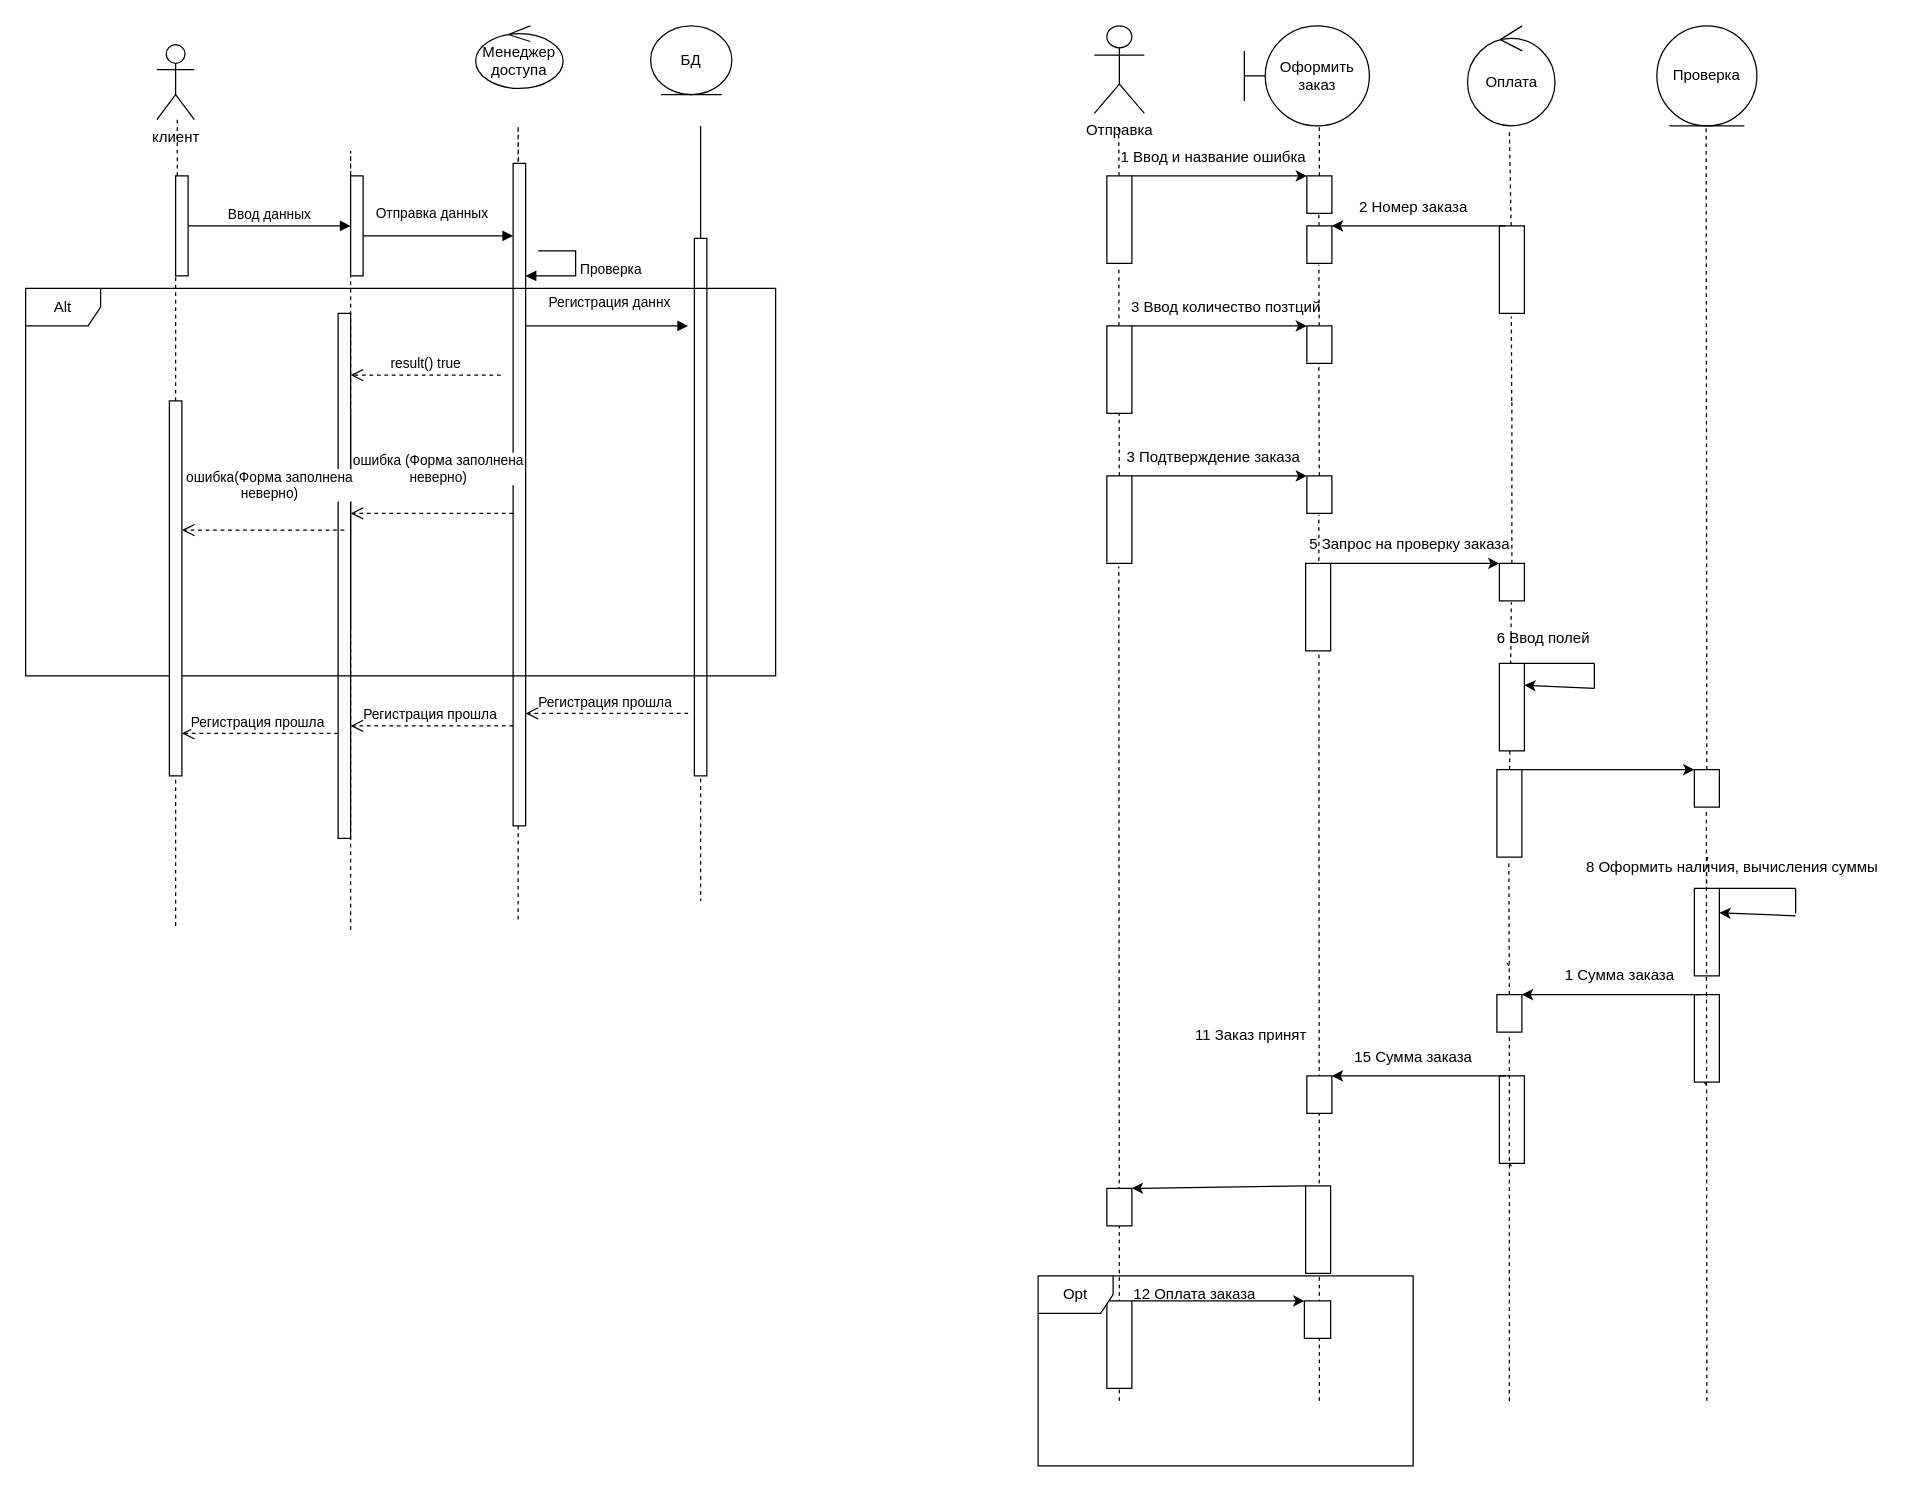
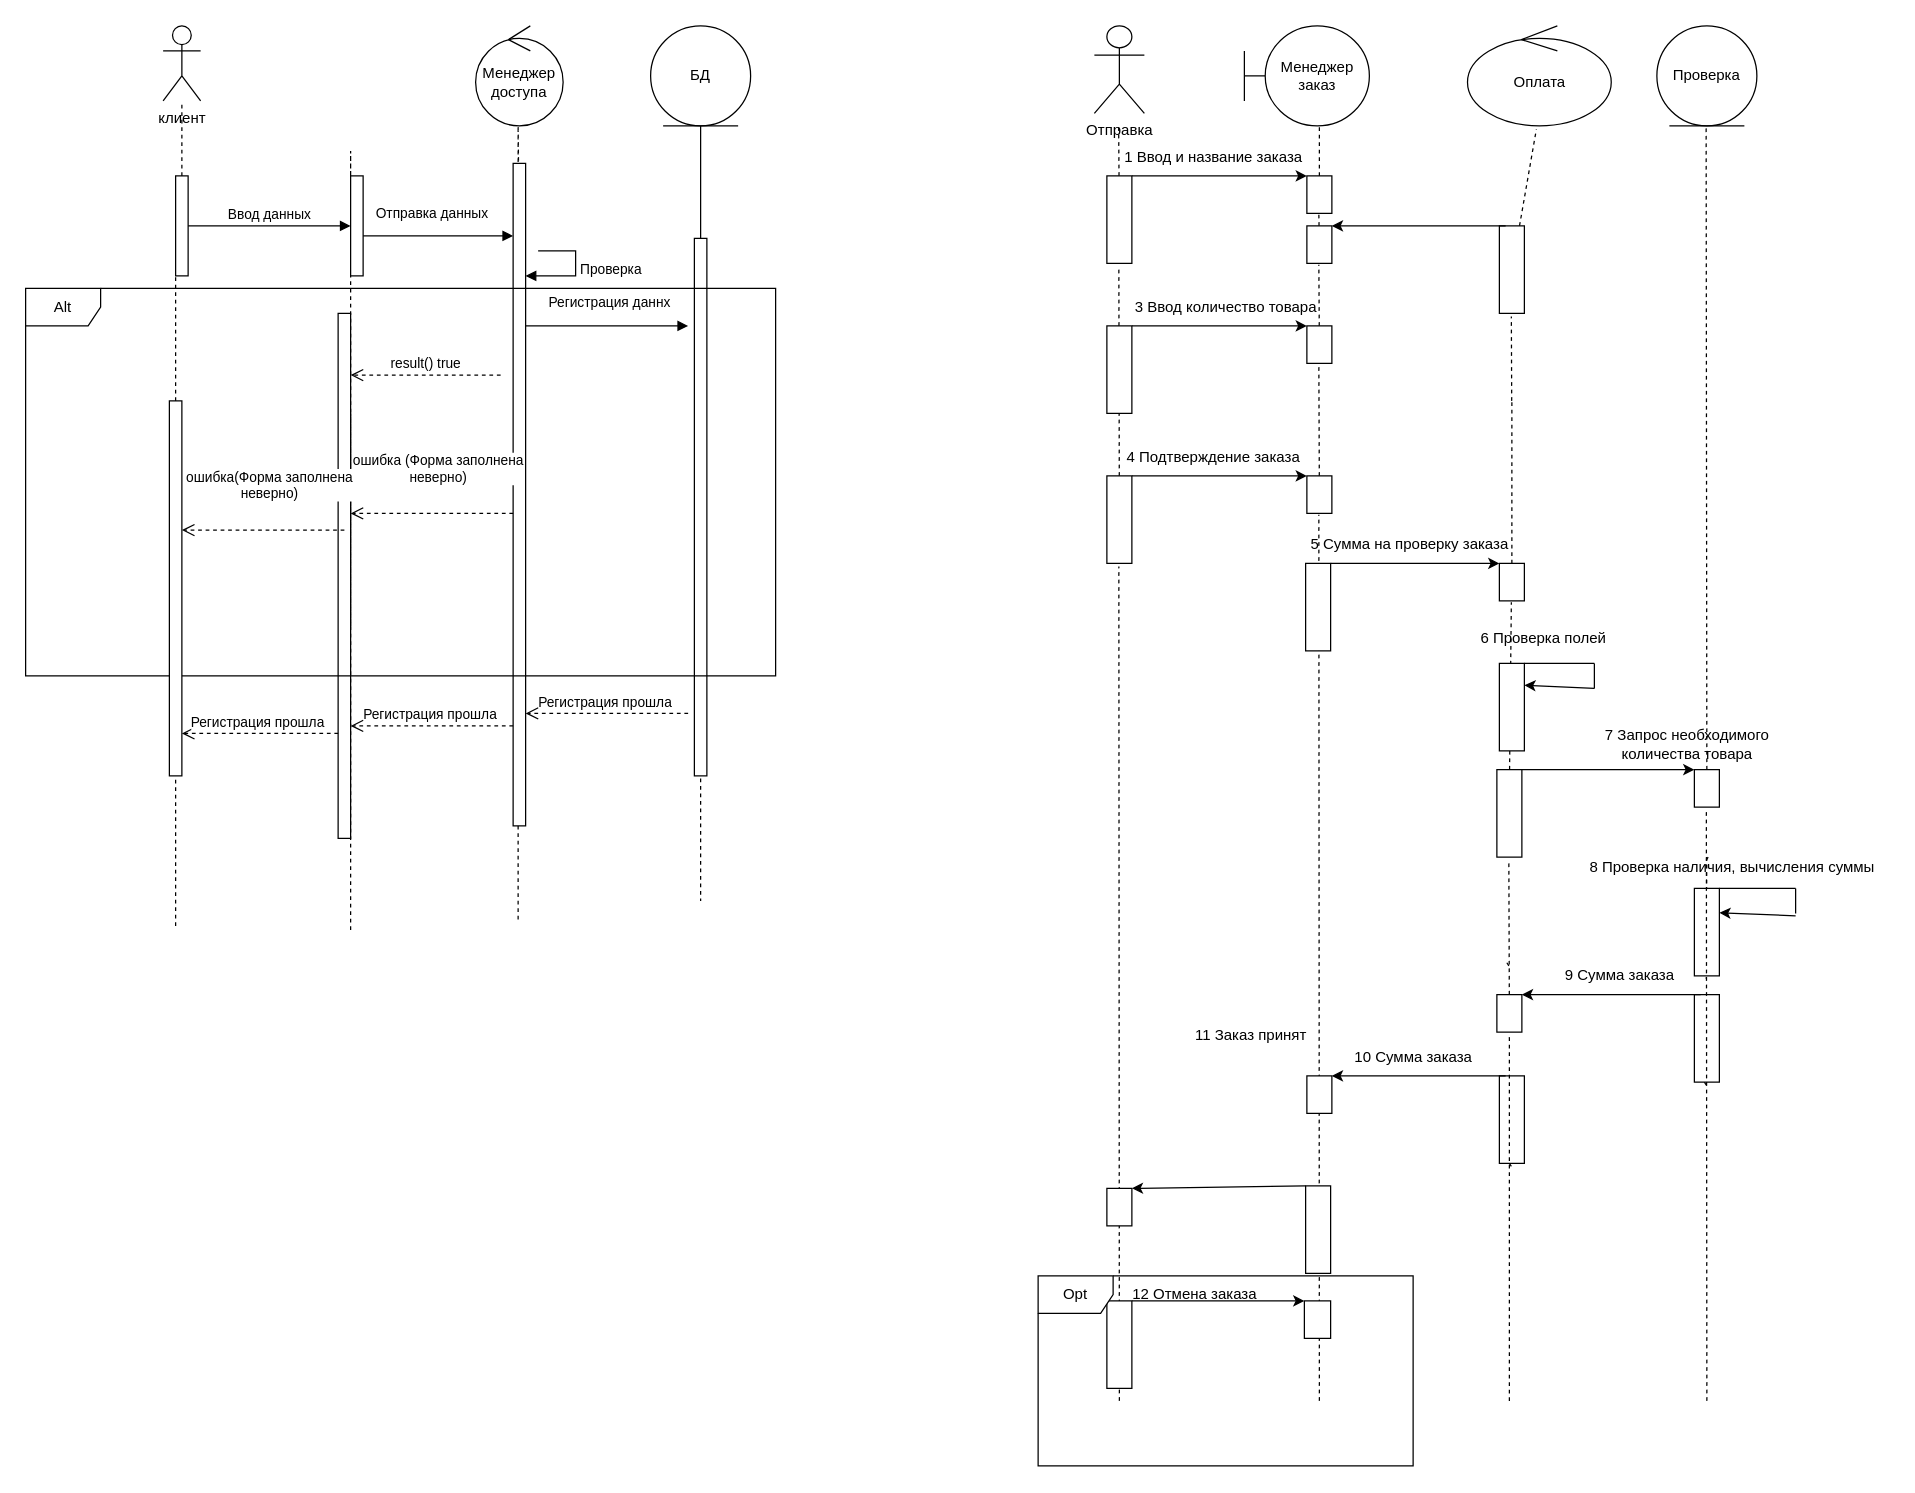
node "Менеджер доступа": size 88x63 -> 88x100
node "БД": size 81x69 -> 100x100
node "Оформить заказ": label "Оформить заказ" -> "Менеджер заказ"
node "Оплата": size 88x100 -> 144x100
node "клиент": moved (176, 82) -> (182, 63)
node "1 Ввод и название ошибка": label "1 Ввод и название ошибка" -> "1 Ввод и название заказа"
node "2 Номер заказа": removed
node "3 Ввод количество позтций": label "3 Ввод количество позтций" -> "3 Ввод количество товара"
node "3 Подтверждение заказа": label "3 Подтверждение заказа" -> "4 Подтверждение заказа"
node "5 Запрос на проверку заказа": label "5 Запрос на проверку заказа" -> "5 Сумма на проверку заказа"
node "6 Ввод полей": label "6 Ввод полей" -> "6 Проверка полей"
node "7 Запрос необходимого количества товара": added
node "8 Оформить наличия, вычисления суммы": label "8 Оформить наличия, вычисления суммы" -> "8 Проверка наличия, вычисления суммы"
node "1 Сумма заказа": label "1 Сумма заказа" -> "9 Сумма заказа"
node "15 Сумма заказа": label "15 Сумма заказа" -> "10 Сумма заказа"
node "12 Оплата заказа": label "12 Оплата заказа" -> "12 Отмена заказа"
